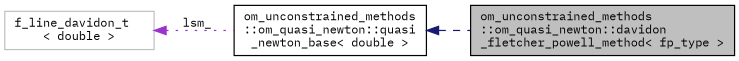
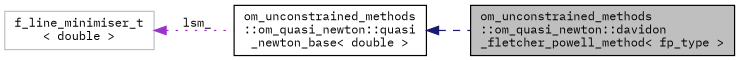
node "f_line_davidon_t < double >": label "f_line_davidon_t < double >" -> "f_line_minimiser_t < double >"
